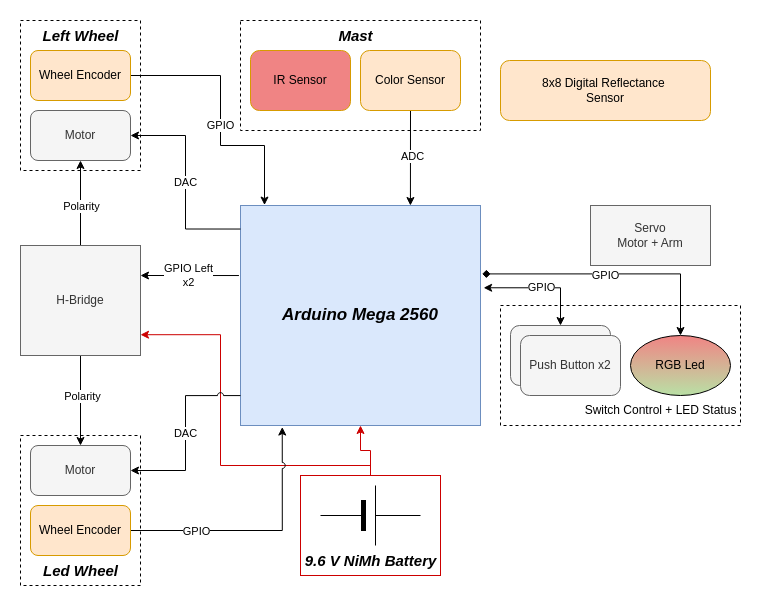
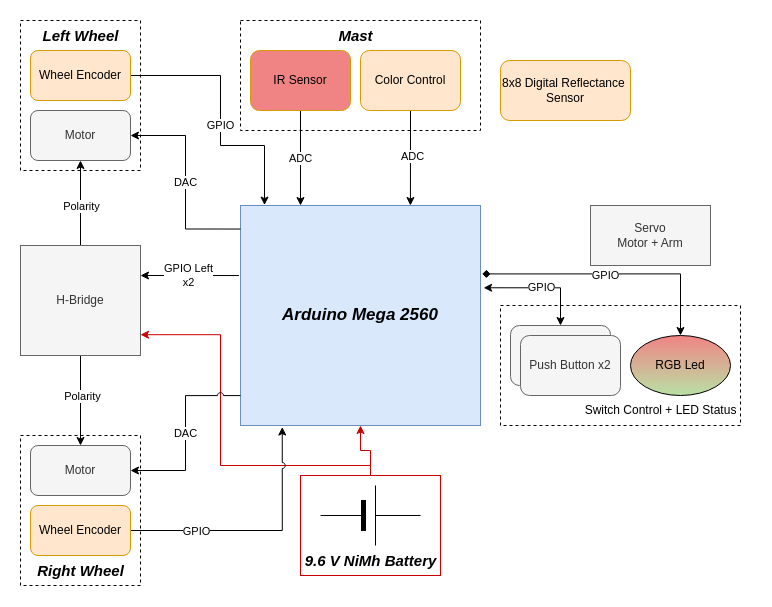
node "Color Sensor": label "Color Sensor" -> "Color Control"
node "8x8 Digital Reflectance Sensor": size 210x60 -> 130x60
edge "IR Sensor" -> "Arduino Mega 2560": added, label "ADC"
node "Led Wheel": label "Led Wheel" -> "Right Wheel"
